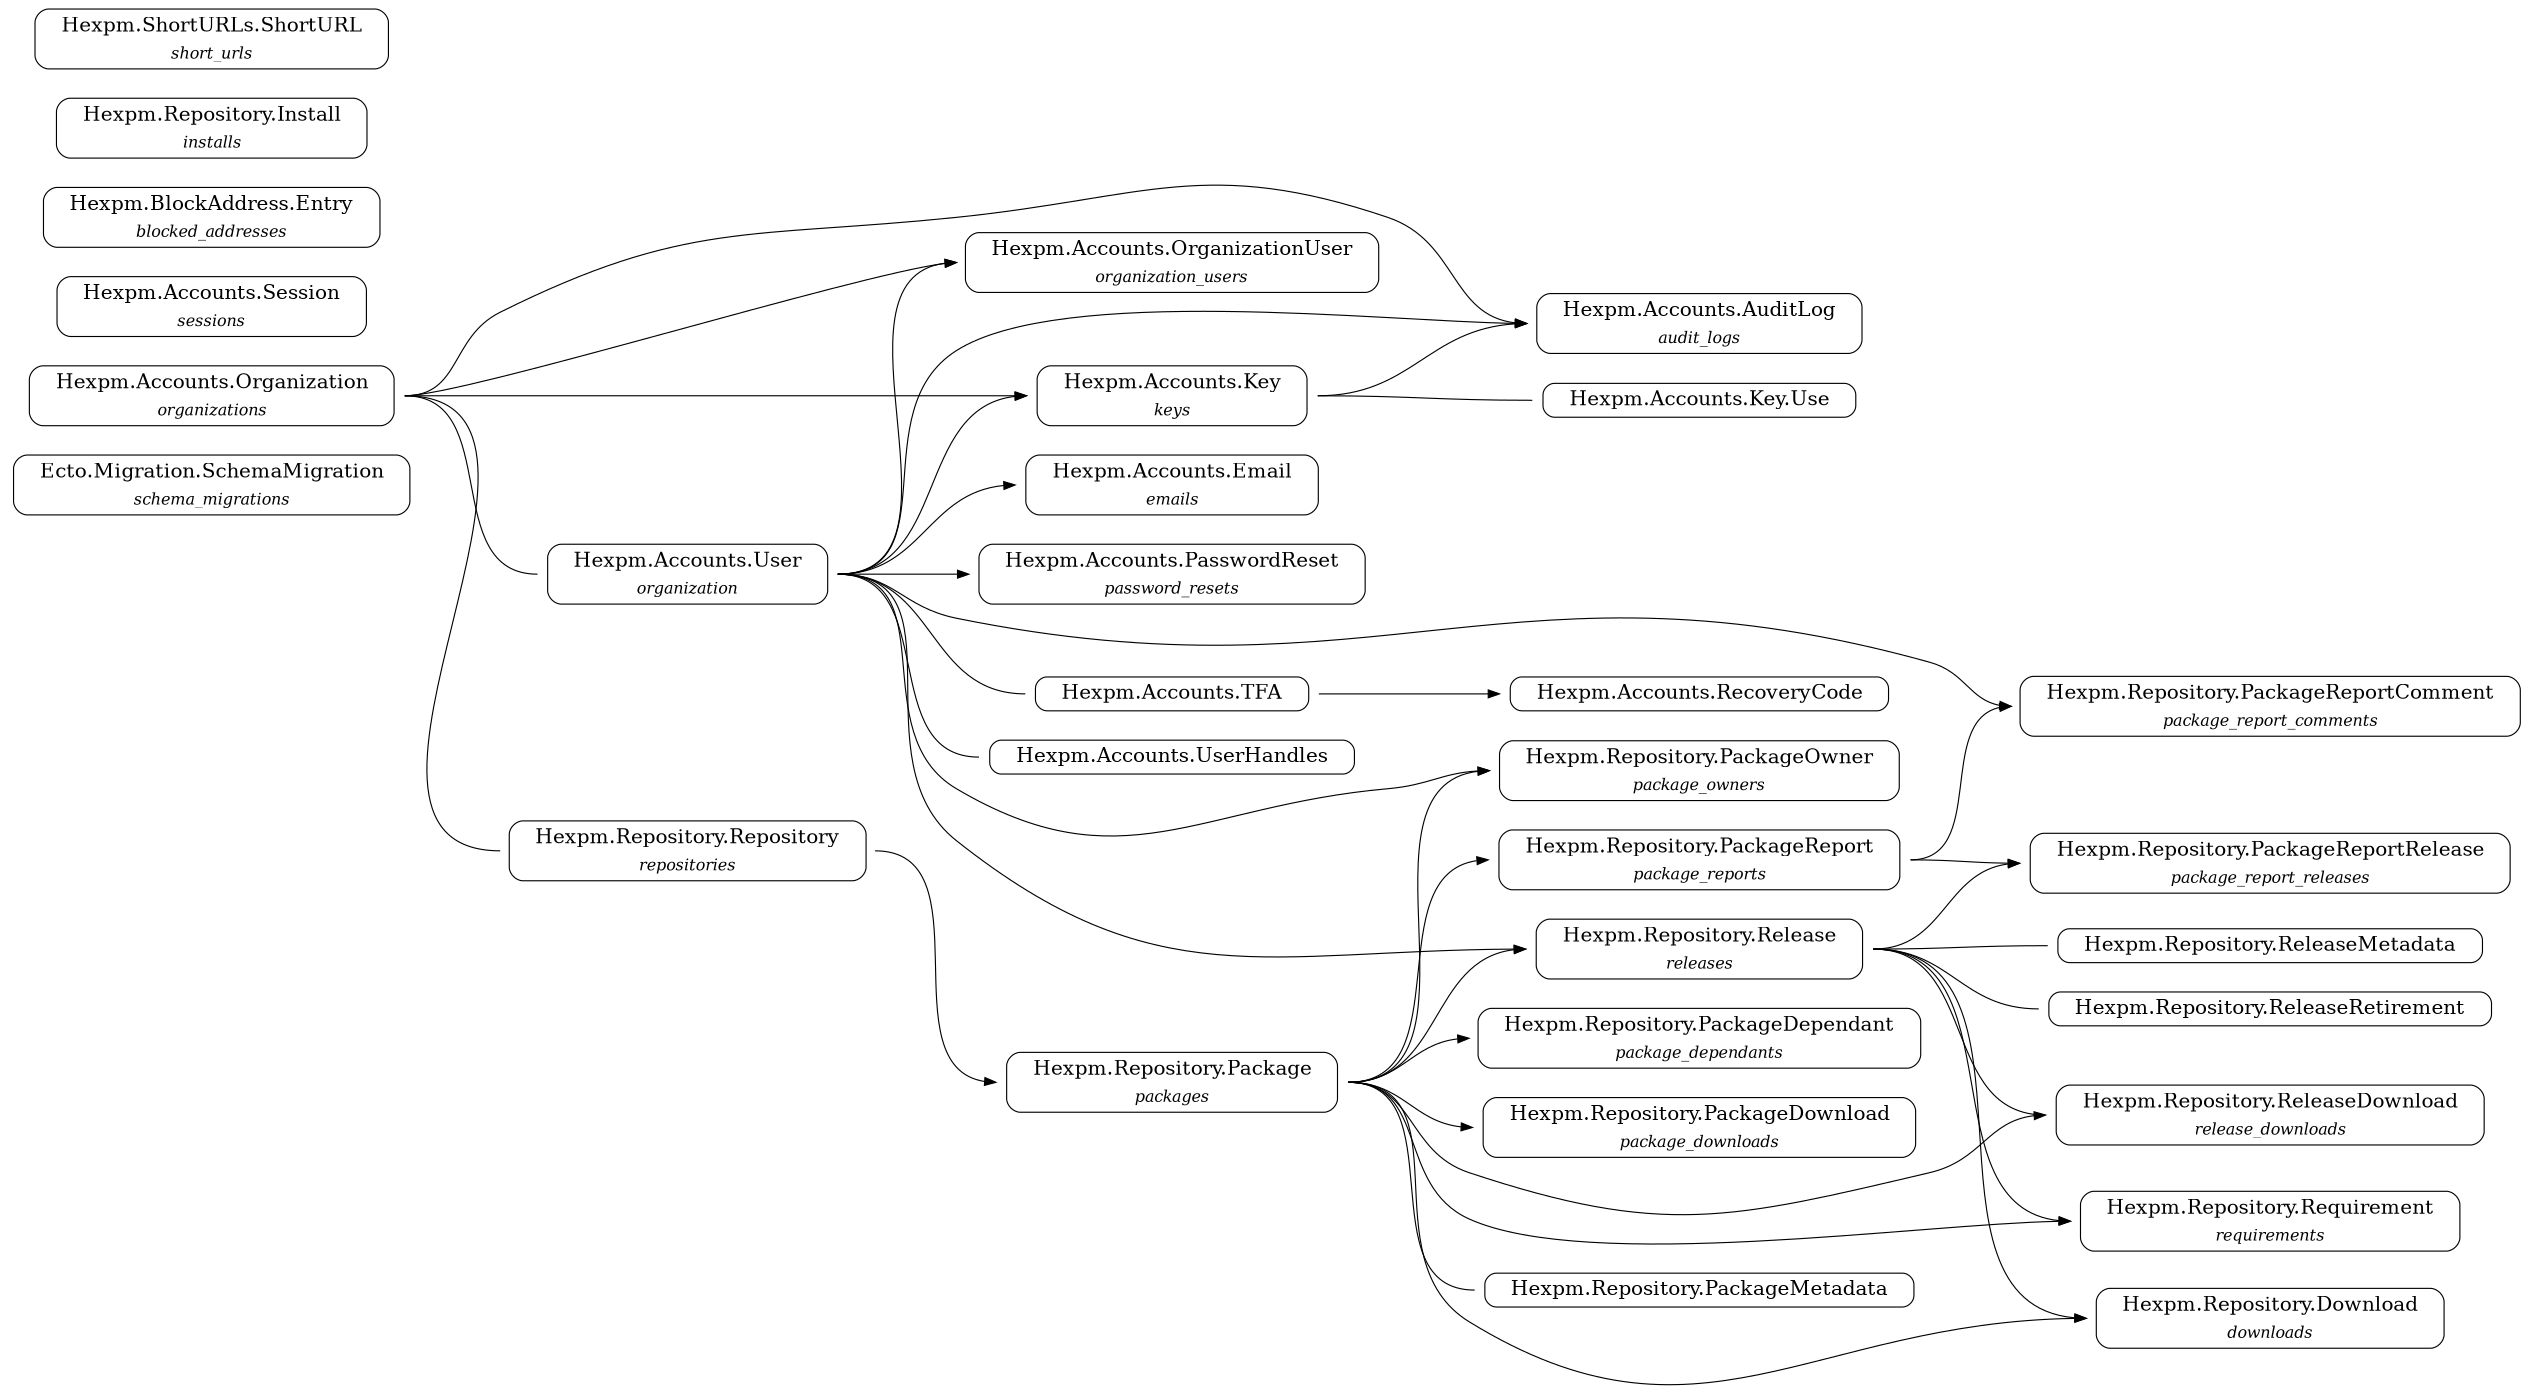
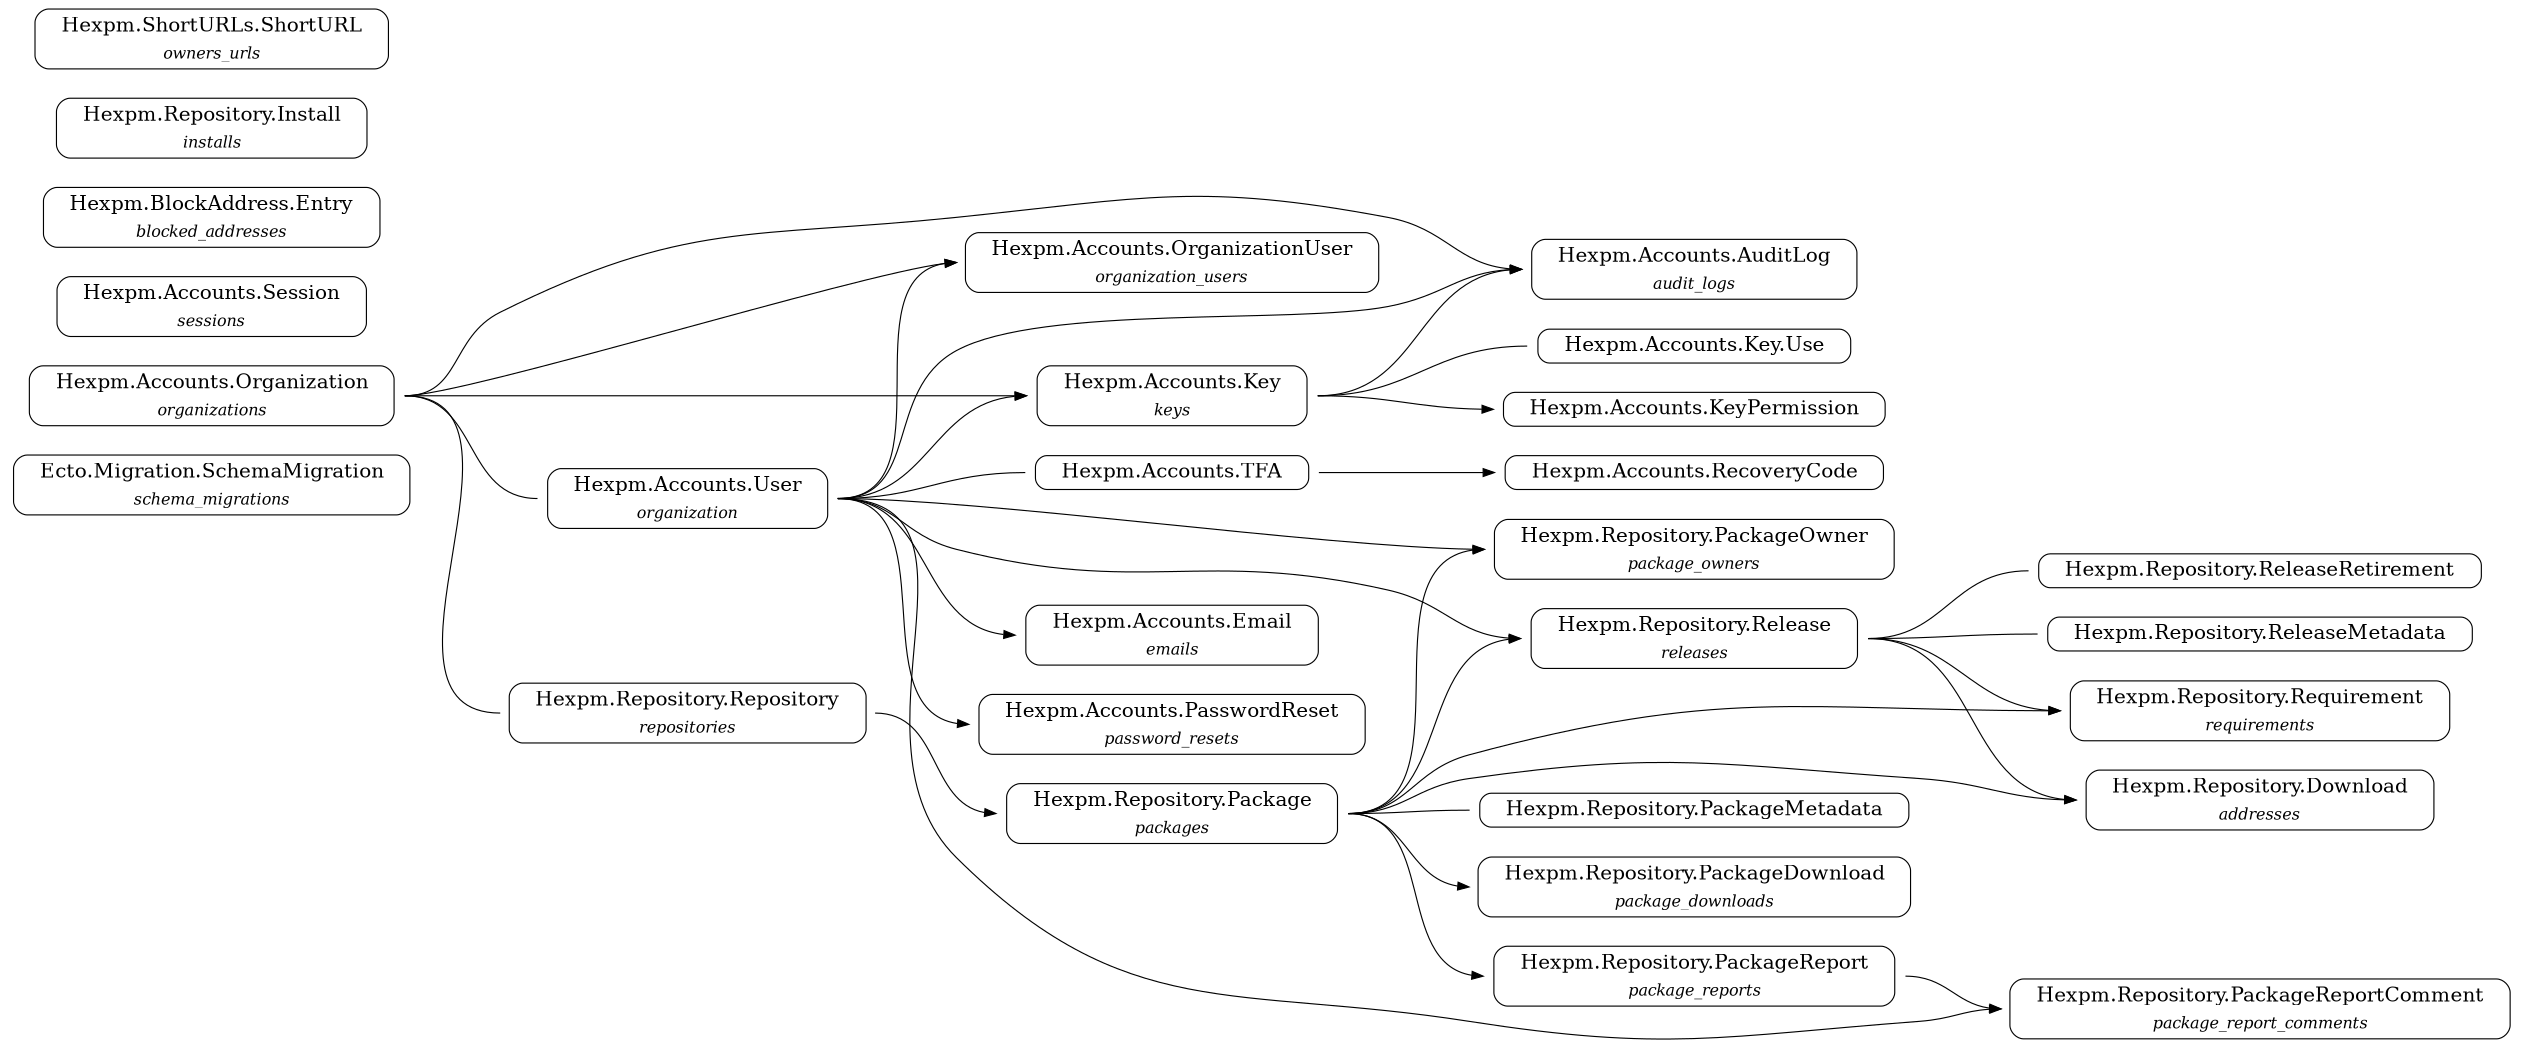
node "Hexpm.ShortURLs.ShortURL": text "short_urls" -> "owners_urls"
node "Hexpm.Accounts.KeyPermission": added
node "Hexpm.Accounts.UserHandles": removed
node "Hexpm.Repository.PackageReportRelease": removed
node "Hexpm.Repository.PackageDependant": removed
node "Hexpm.Repository.ReleaseDownload": removed
node "Hexpm.Repository.Download": text "downloads" -> "addresses"
